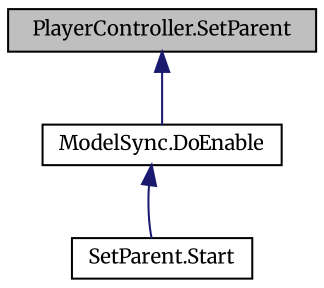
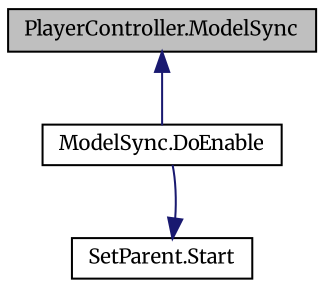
node "PlayerController.SetParent": label "PlayerController.SetParent" -> "PlayerController.ModelSync"
edge "SetParent.Start" -> "ModelSync.DoEnable": reversed
